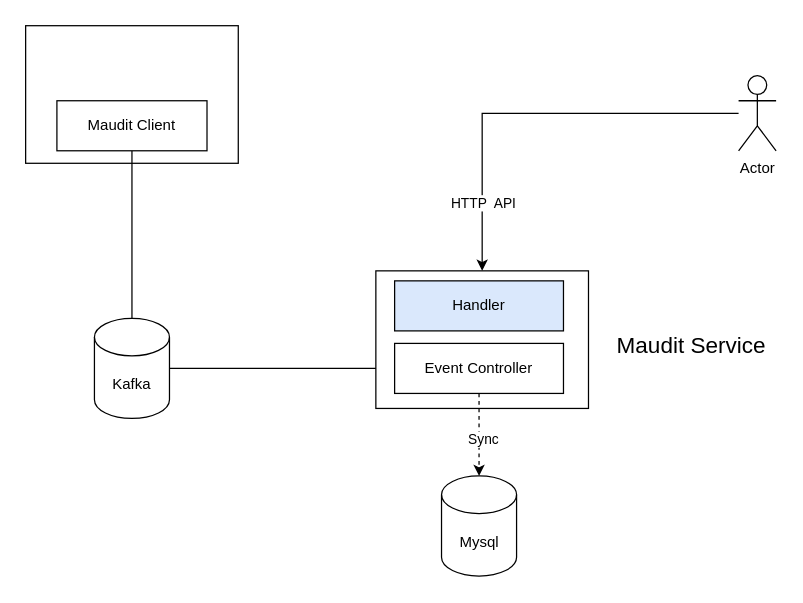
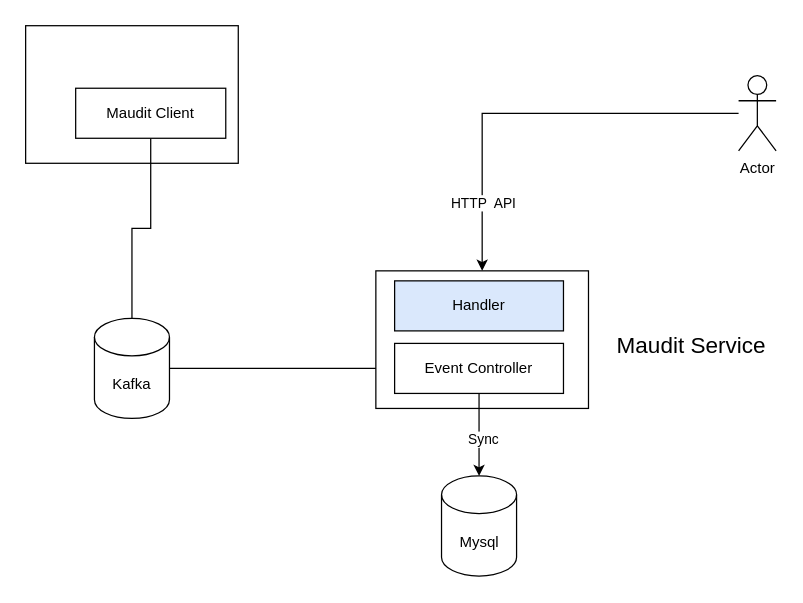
node "Maudit Client": moved (132, 126) -> (151, 113)
edge "Event Controller" -> "Mysql": style dashed -> solid
